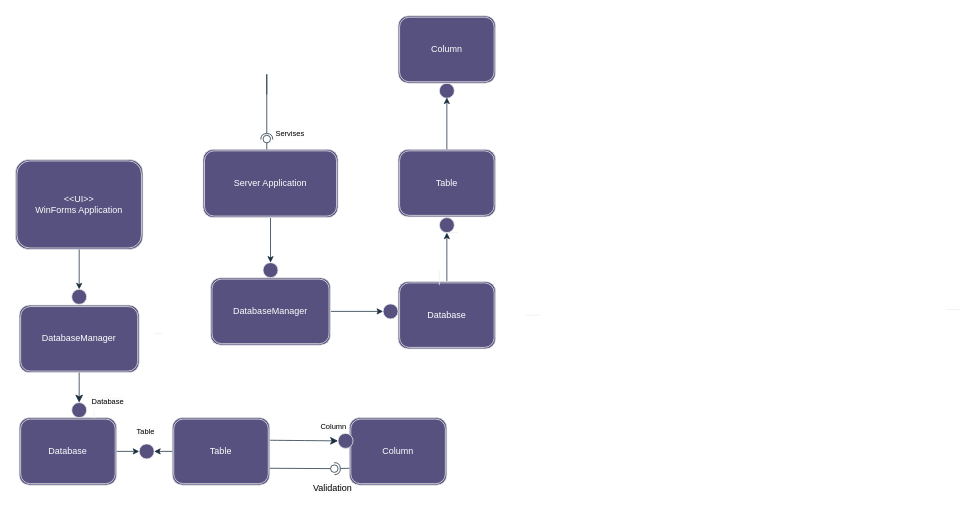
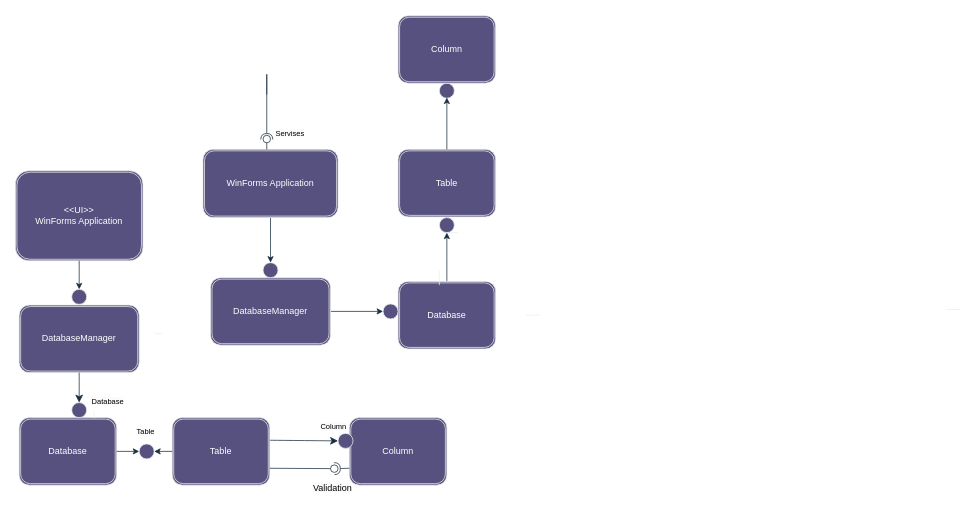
node "Server Application": label "Server Application" -> "WinForms Application"
node "<<UI>> WinForms Application": moved (79, 204) -> (79, 216)
